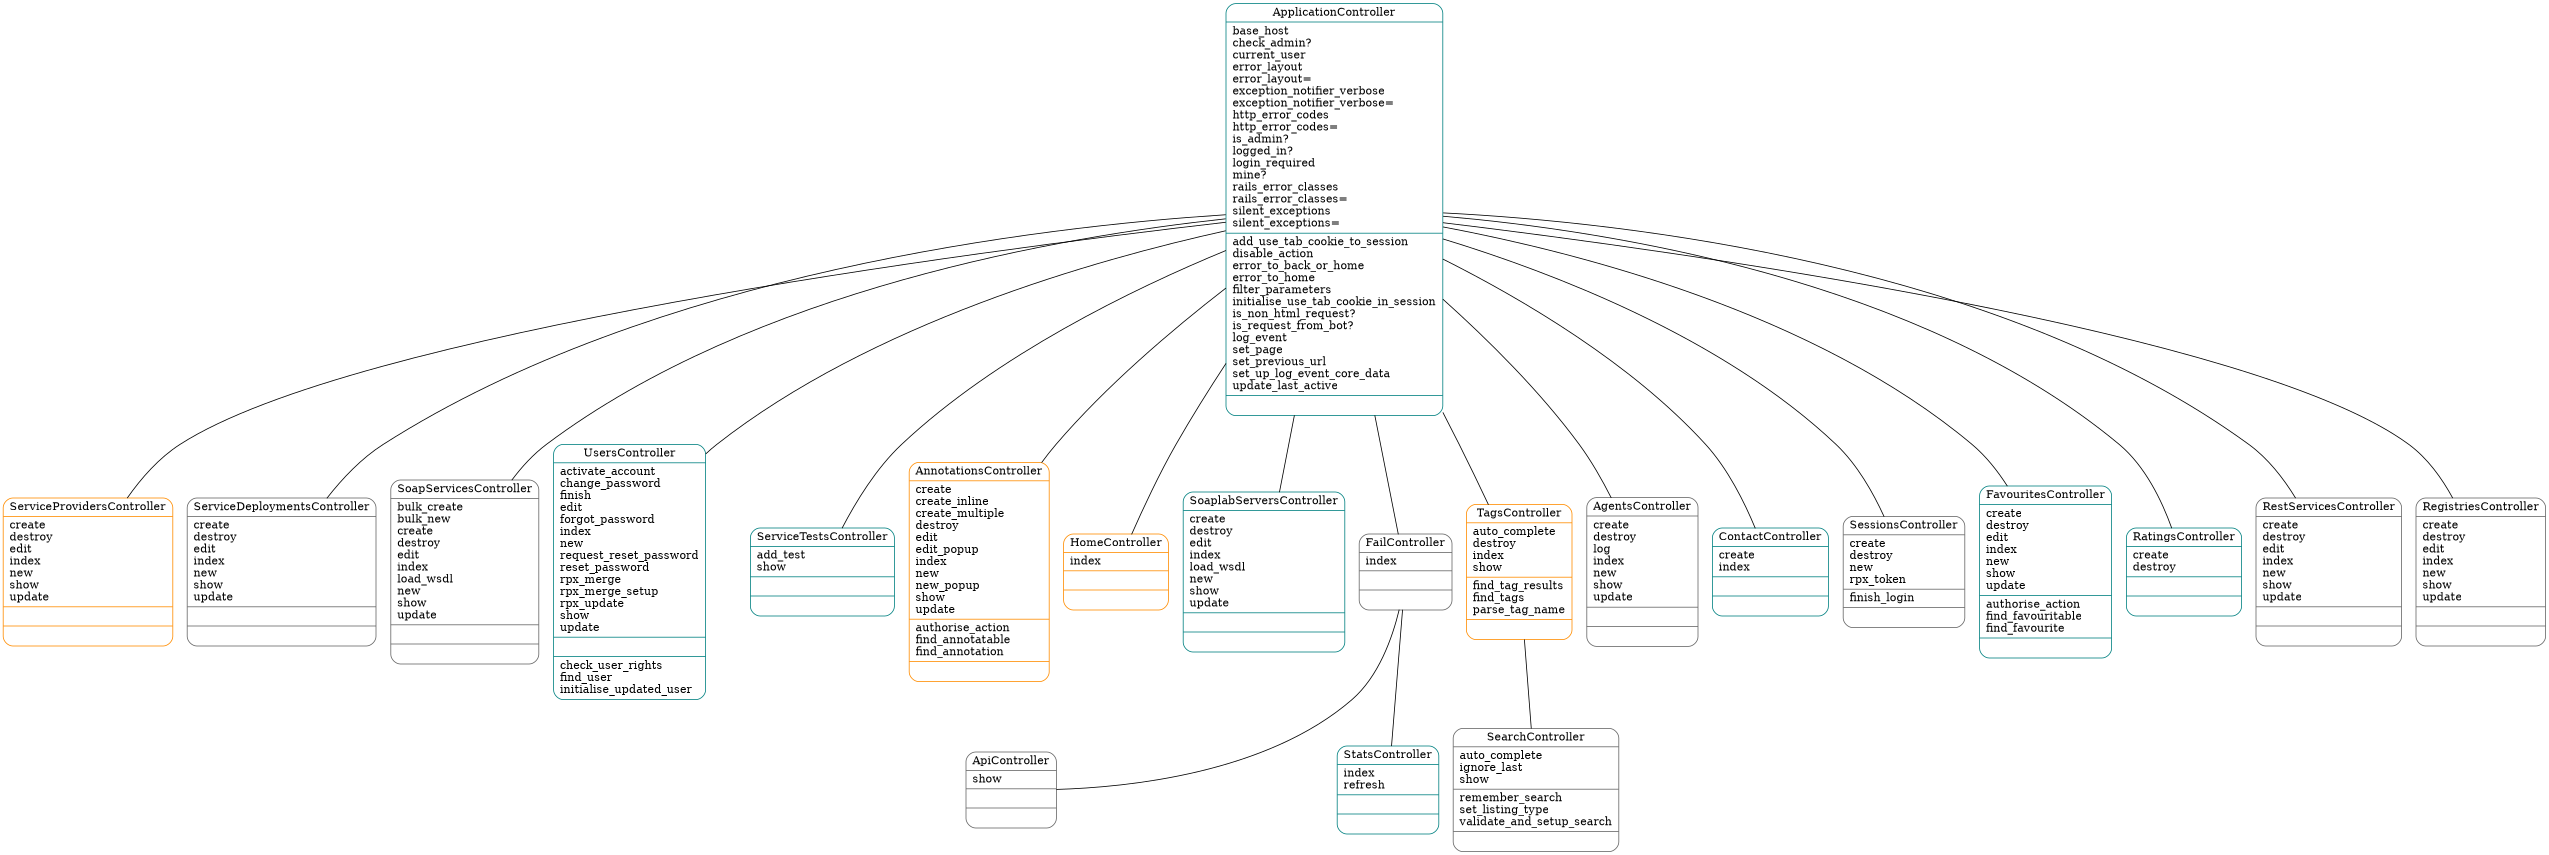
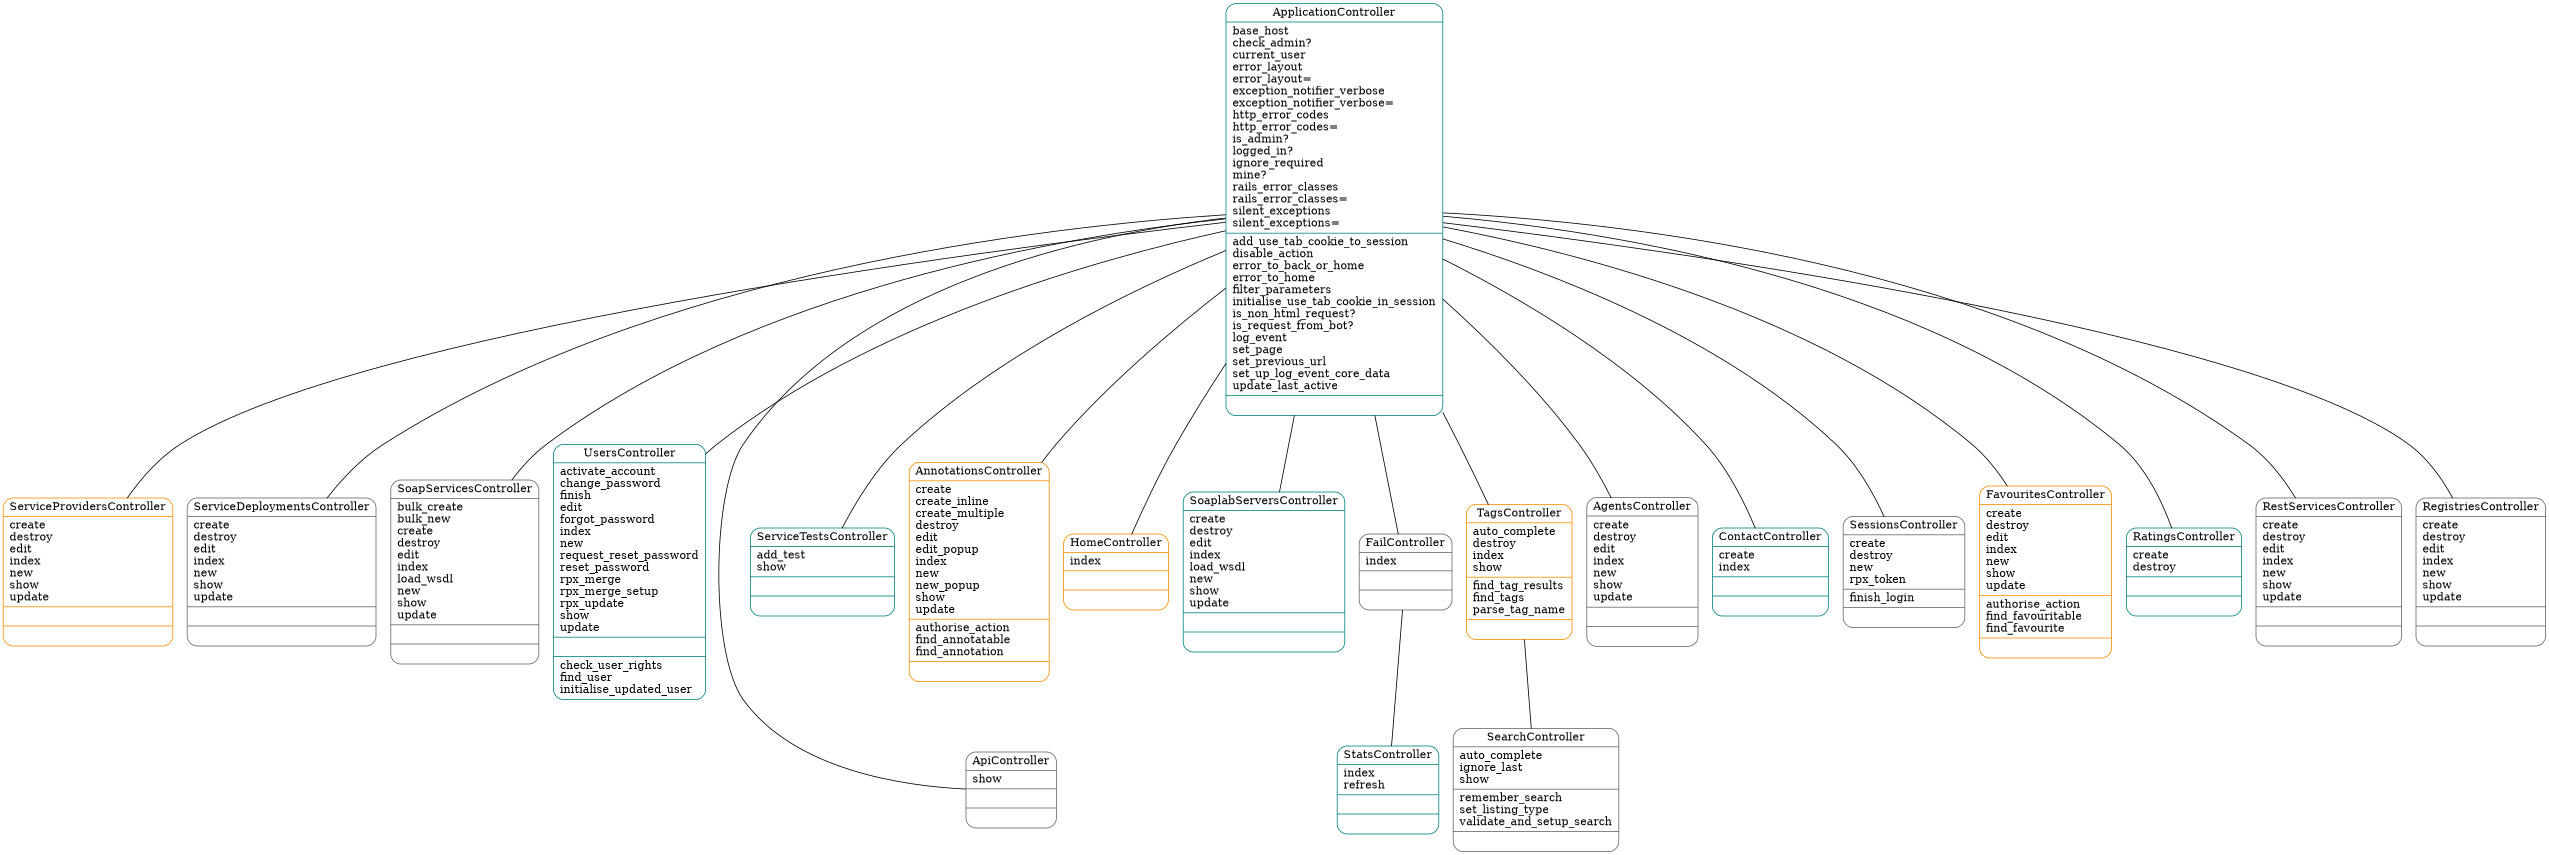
node "ApplicationController": text "login_required" -> "ignore_required"
node "AgentsController": text "log" -> "edit"
node "FavouritesController": color teal -> darkorange
edge "FailController" -- "ApiController": now "ApplicationController" -- "ApiController"
